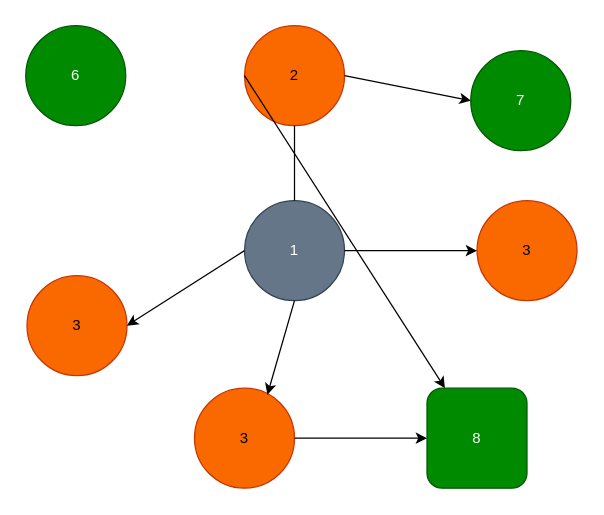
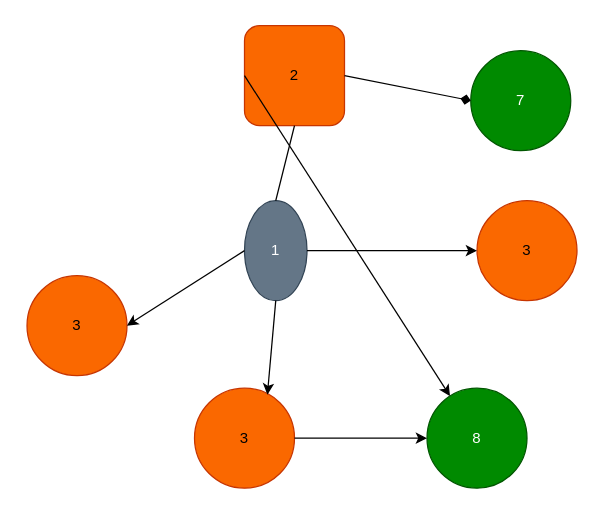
node "6": removed
node "2": shape ellipse -> rounded rectangle
edge "2" -> "7": arrowhead classic -> diamond
node "1": size 100x100 -> 63x100
node "8": shape rounded rectangle -> ellipse
